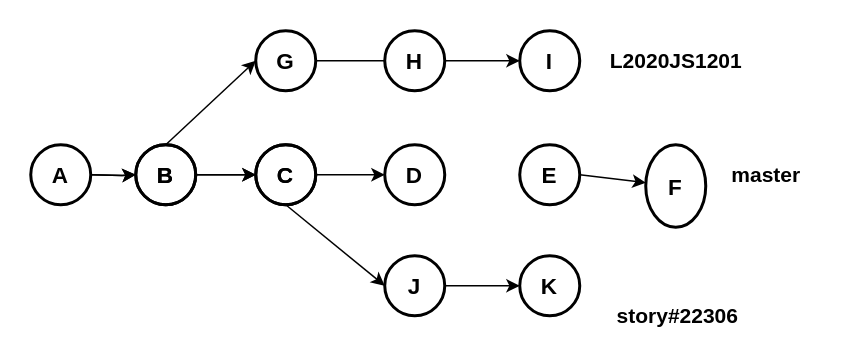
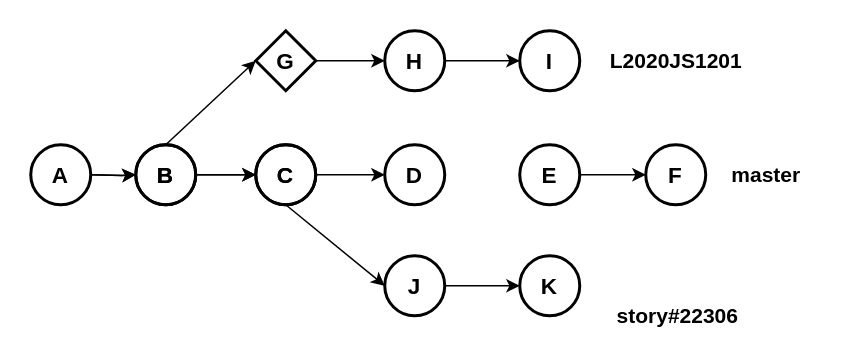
node "G": shape ellipse -> diamond
edge "G" -- "H": arrowhead none -> classic
node "F": size 60x83 -> 60x60
